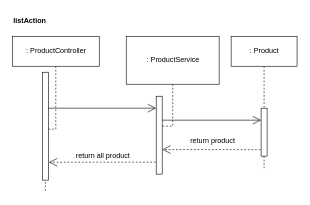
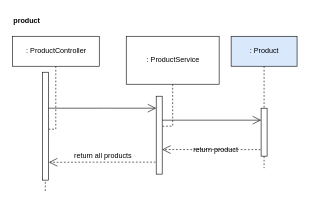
node "listAction": label "listAction" -> "product"
node ": Product": fillcolor #ffffff -> #dae8fc
node "return product": moved (213, 141) -> (216, 150)
node "return all product": label "return all product" -> "return all products"
